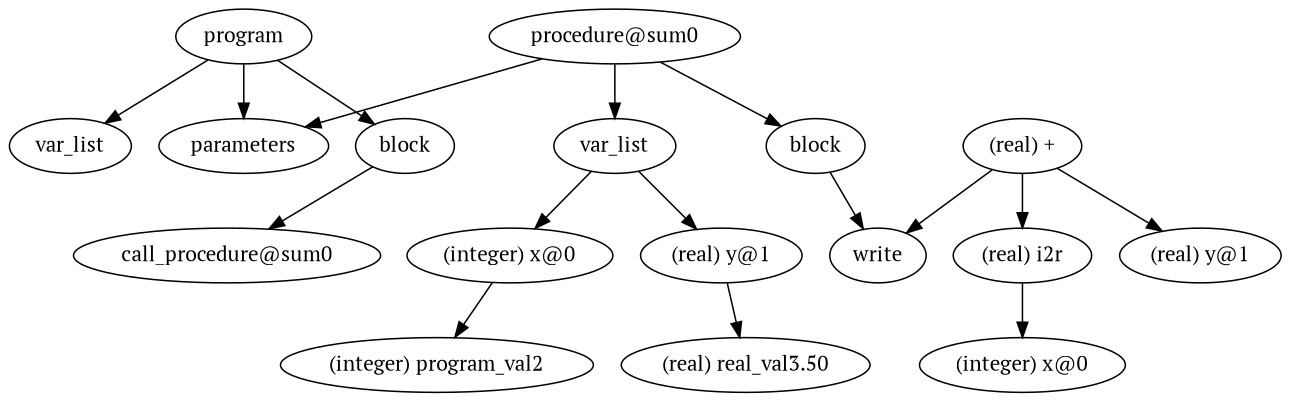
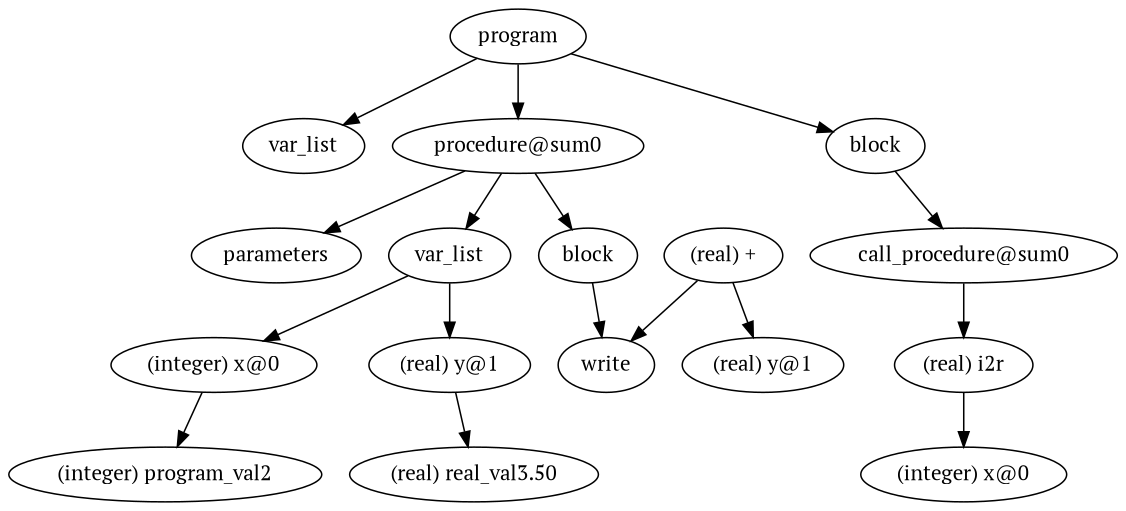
edge "program" -> "parameters": now "program" -> "procedure@sum0"
edge "(real) +" -> "(real) i2r": now "call_procedure@sum0" -> "(real) i2r"
